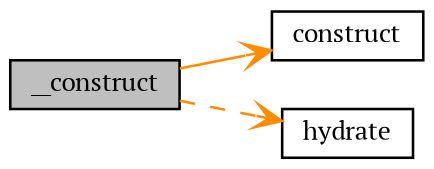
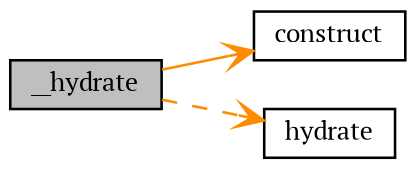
node "__construct": label "__construct" -> "__hydrate"
